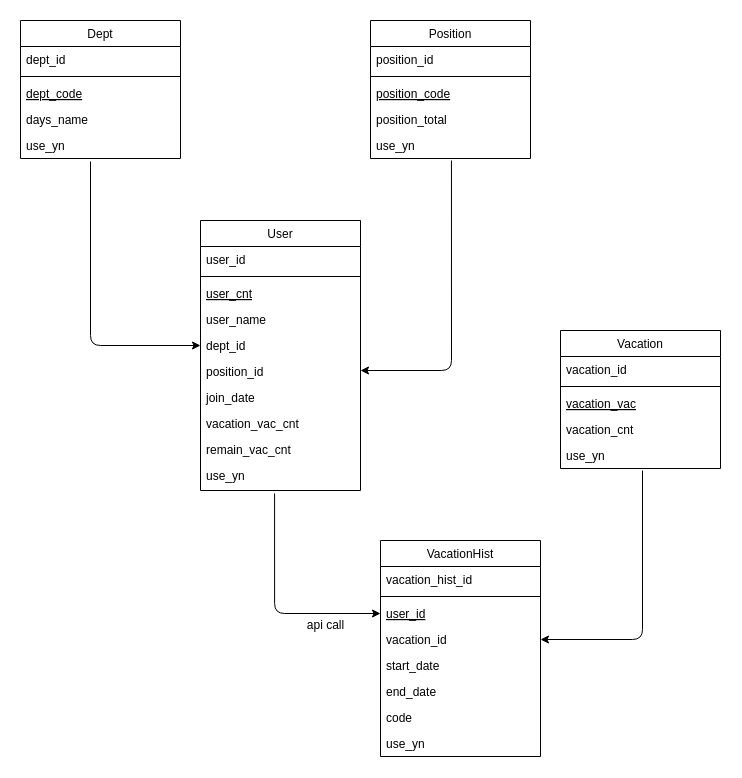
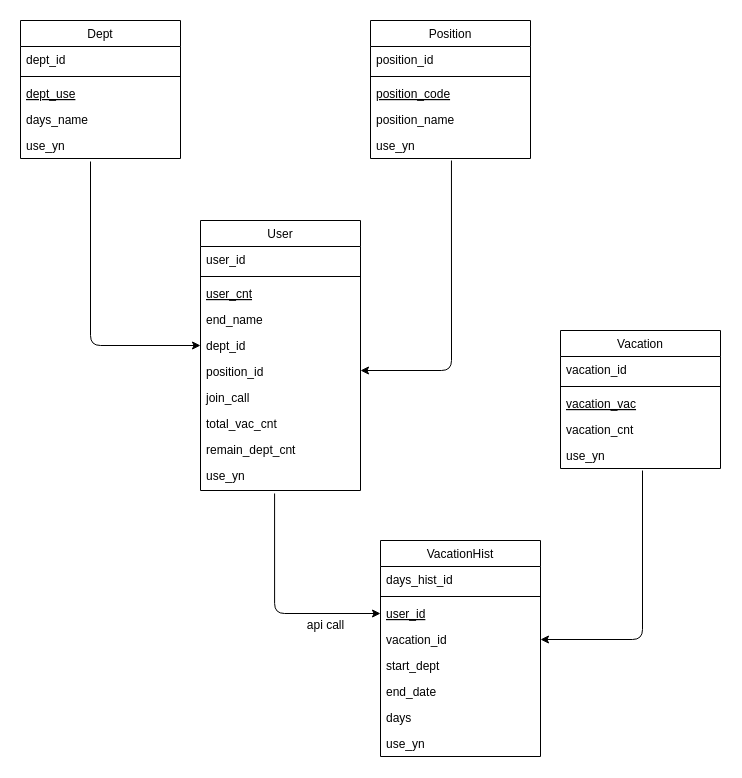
node "dept_code": label "dept_code" -> "dept_use"
node "position_total": label "position_total" -> "position_name"
node "user_name": label "user_name" -> "end_name"
node "join_date": label "join_date" -> "join_call"
node "vacation_vac_cnt": label "vacation_vac_cnt" -> "total_vac_cnt"
node "remain_vac_cnt": label "remain_vac_cnt" -> "remain_dept_cnt"
node "vacation_hist_id": label "vacation_hist_id" -> "days_hist_id"
node "start_date": label "start_date" -> "start_dept"
node "code": label "code" -> "days"
